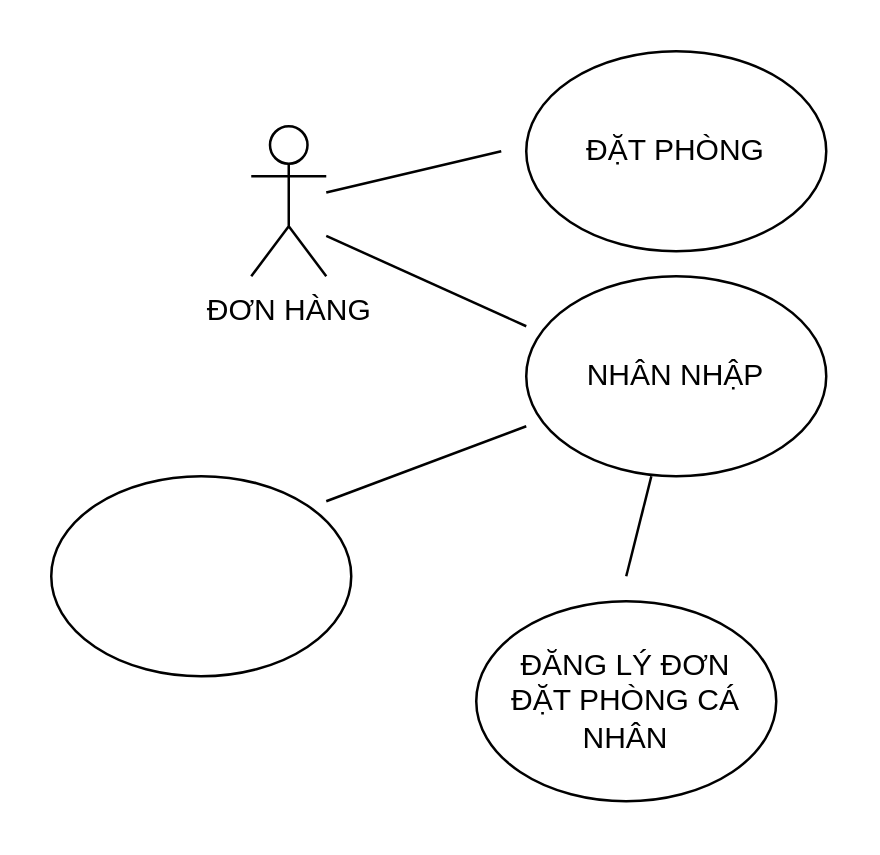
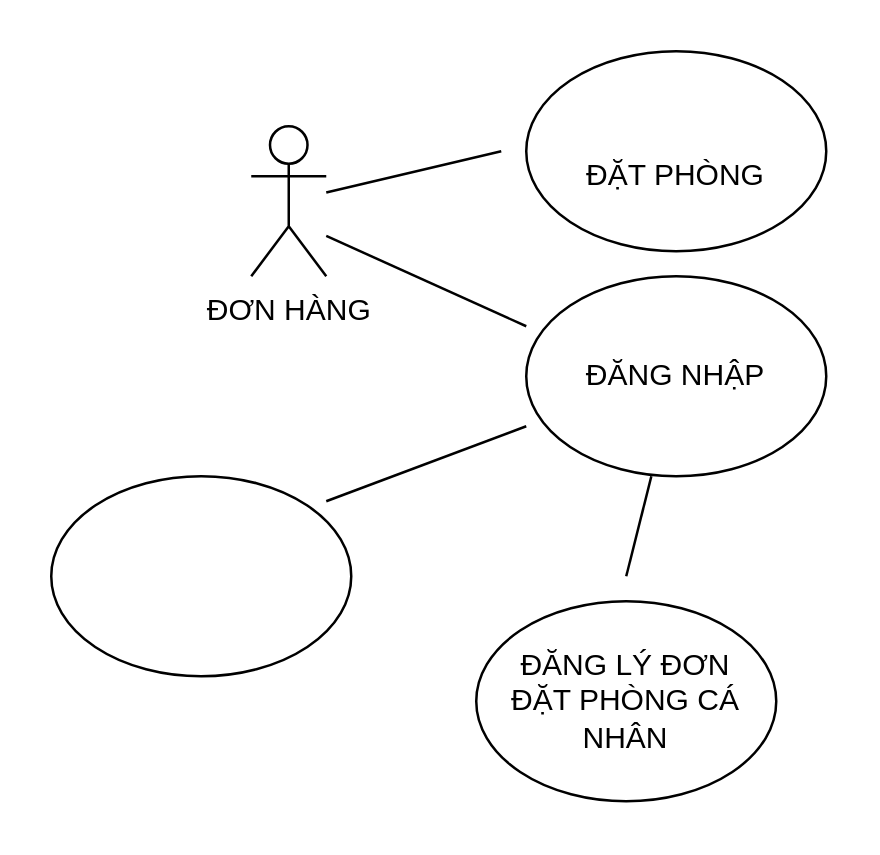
node "ĐẶT PHÒNG": moved (676, 151) -> (676, 176)
node "NHÂN NHẬP": label "NHÂN NHẬP" -> "ĐĂNG NHẬP"
